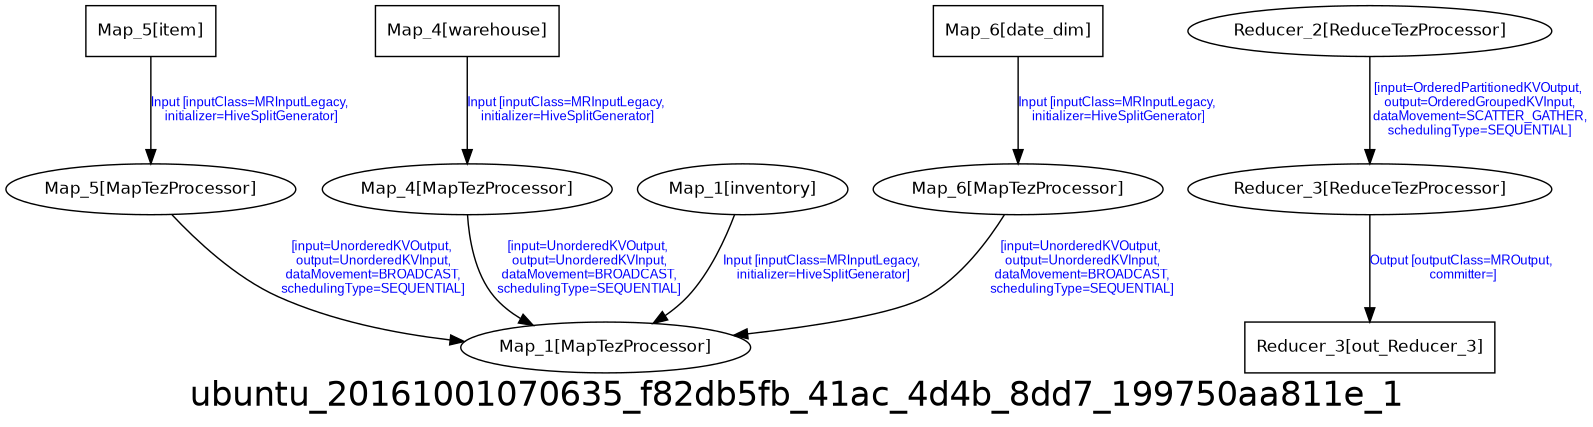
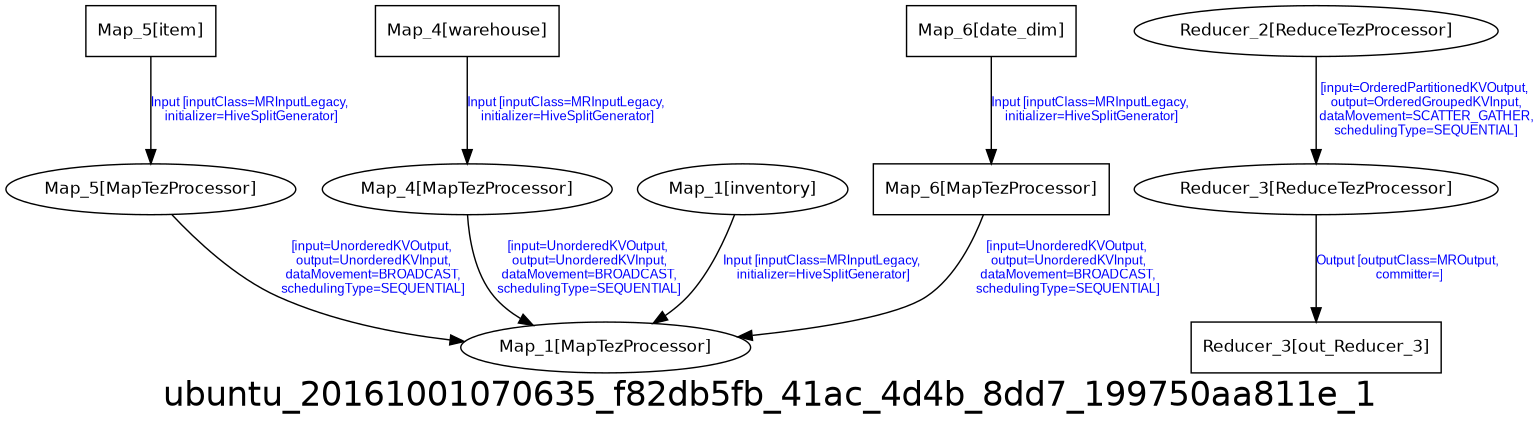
node "Map_6[MapTezProcessor]": shape ellipse -> box
